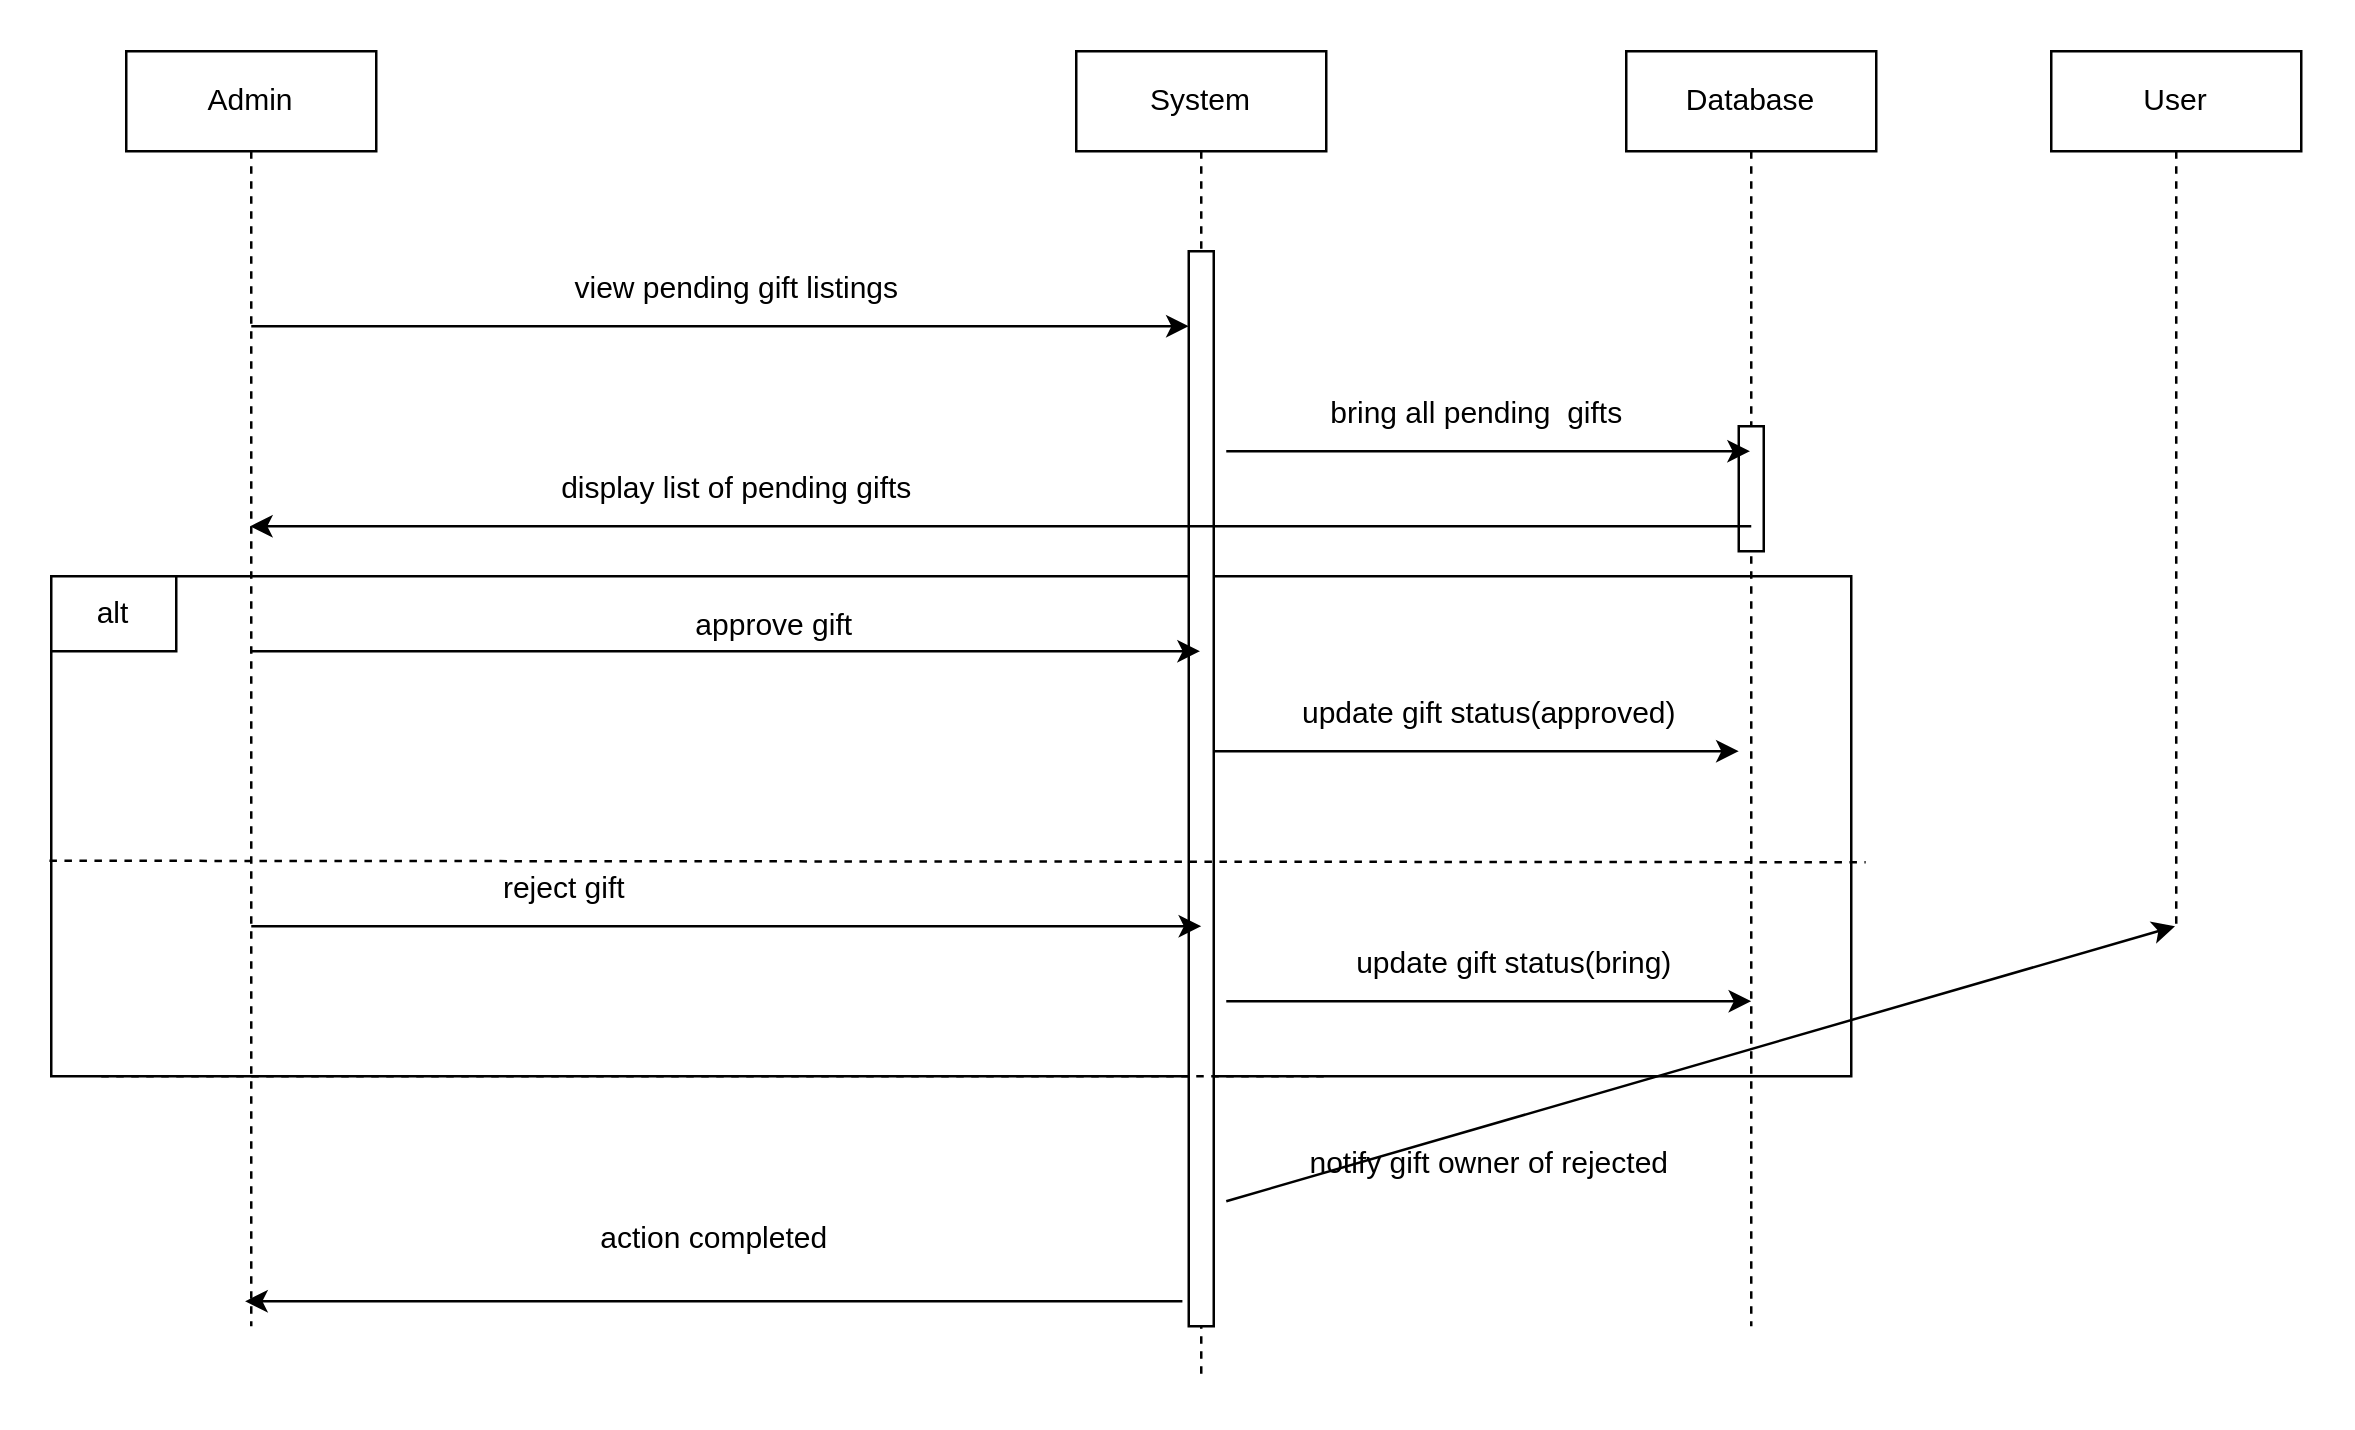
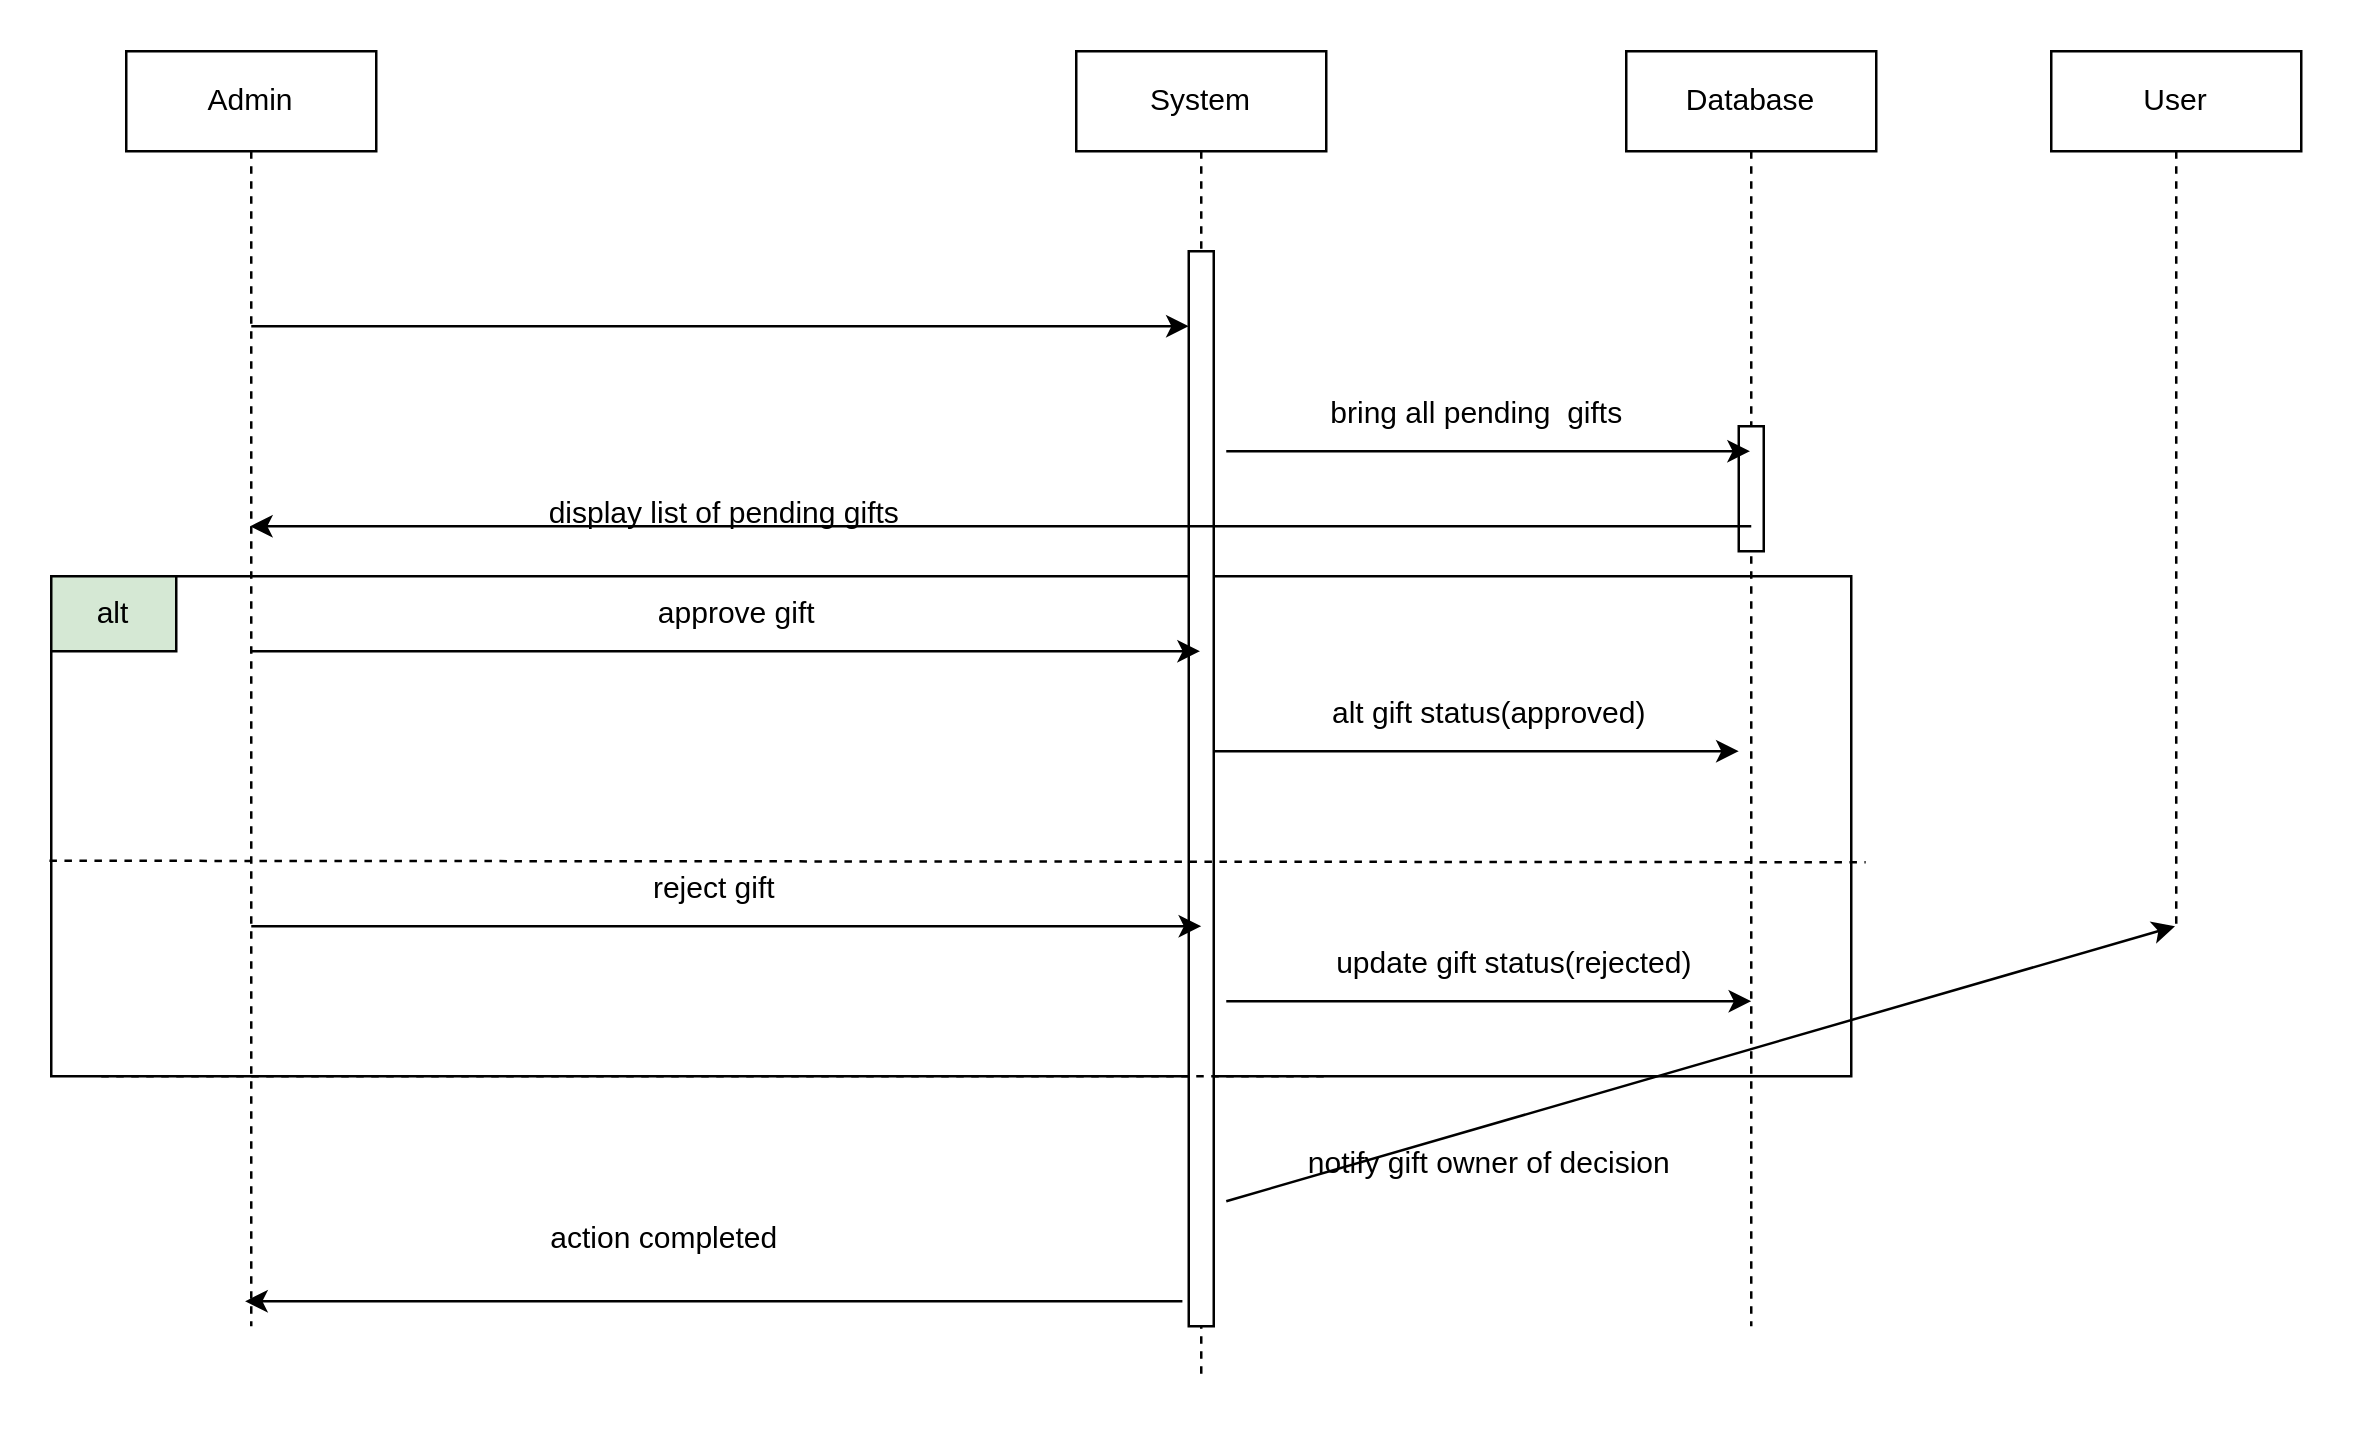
node "view pending gift listings": removed
node "display list of pending gifts": moved (736, 489) -> (724, 514)
node "alt": fillcolor #ffffff -> #d5e8d4
node "approve gift": moved (774, 626) -> (736, 614)
node "update gift status(approved)": label "update gift status(approved)" -> "alt gift status(approved)"
node "reject gift": moved (564, 889) -> (714, 889)
node "update gift status(bring)": label "update gift status(bring)" -> "update gift status(rejected)"
node "notify gift owner of rejected": label "notify gift owner of rejected" -> "notify gift owner of decision"
node "action completed": moved (714, 1239) -> (664, 1239)
